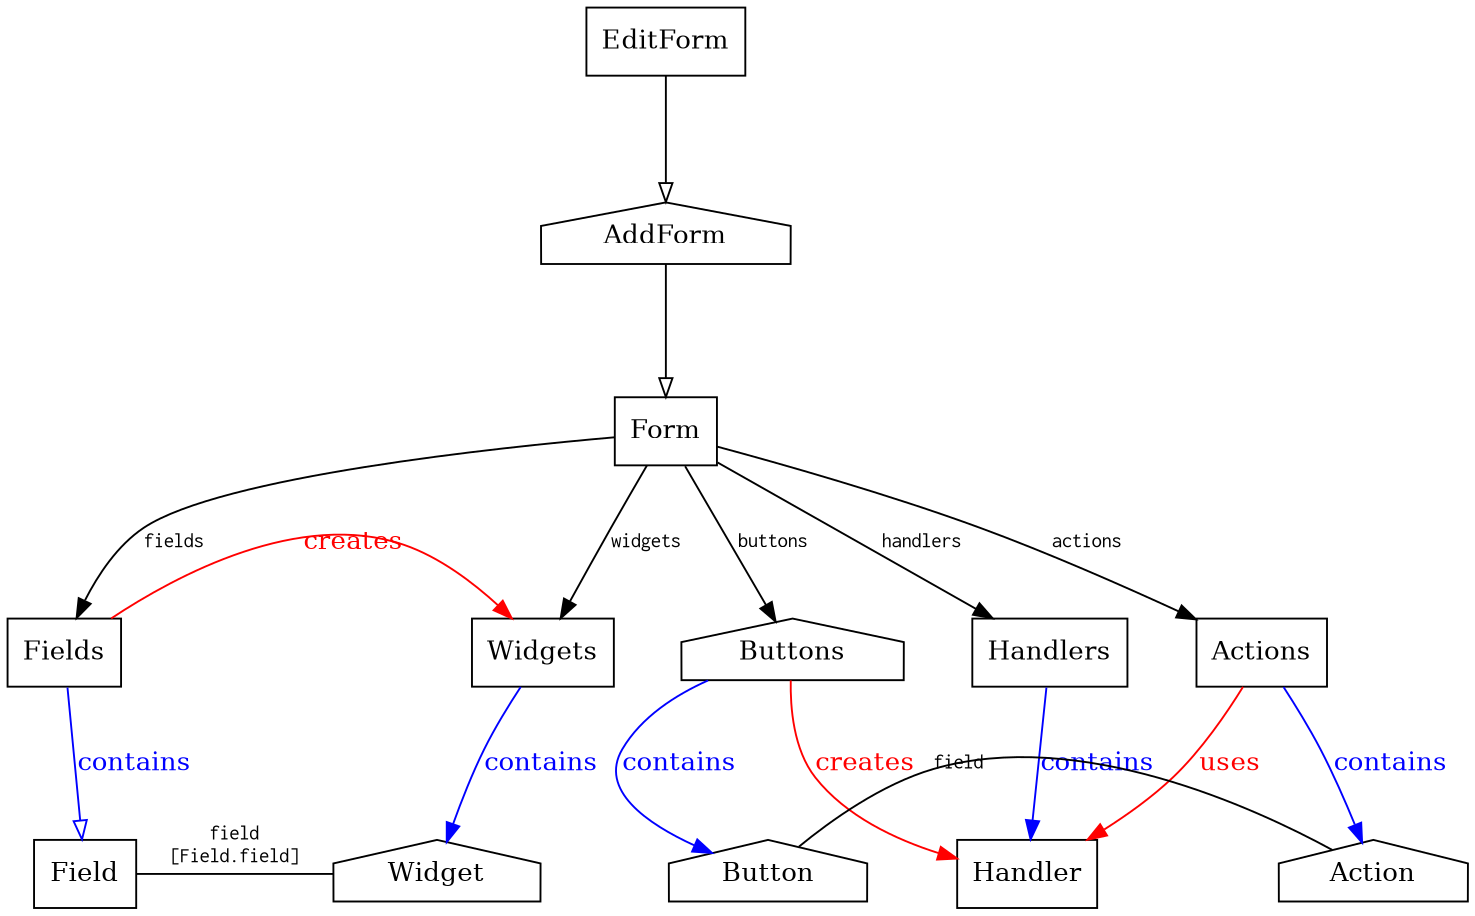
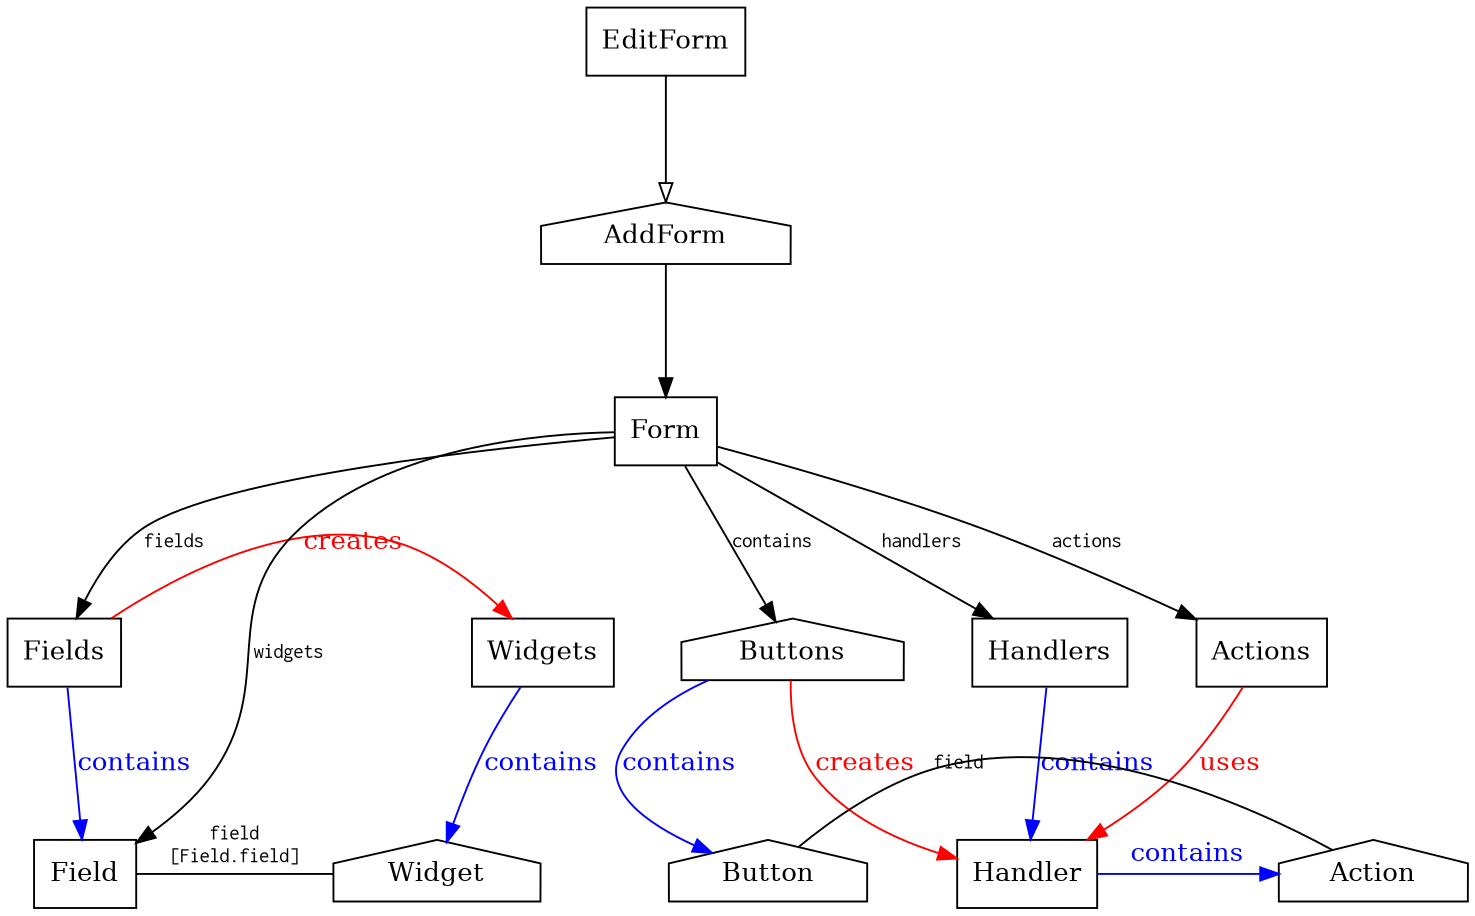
edge "AddForm" -> "Form": arrowhead onormal -> normal
edge "Form" -> "Widgets": now "Form" -> "Field"
edge "Form" -> "Buttons": label "buttons" -> "contains"
edge "Fields" -> "Field": arrowhead onormal -> normal
edge "Actions" -> "Action": now "Handler" -> "Action"
